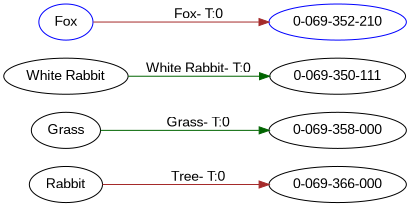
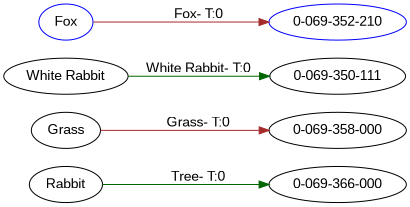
edge "Grass" -> "0-069-358-000": color darkgreen -> brown
edge "Rabbit" -> "0-069-366-000": color brown -> darkgreen
